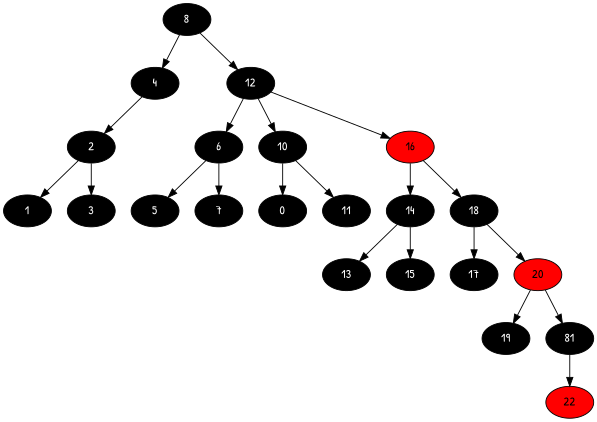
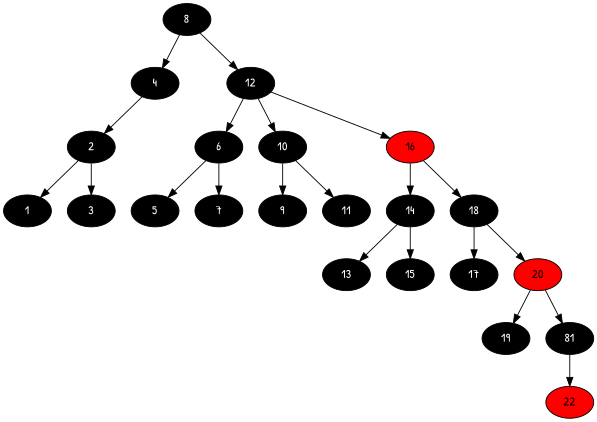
node "0": label "0" -> "9"
